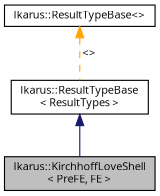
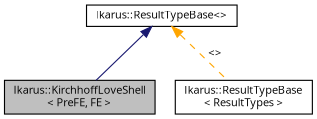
edge "Ikarus::KirchhoffLoveShell < PreFE, FE >" -> "Ikarus::ResultTypeBase < ResultTypes >": now "Ikarus::KirchhoffLoveShell < PreFE, FE >" -> "Ikarus::ResultTypeBase<>"
